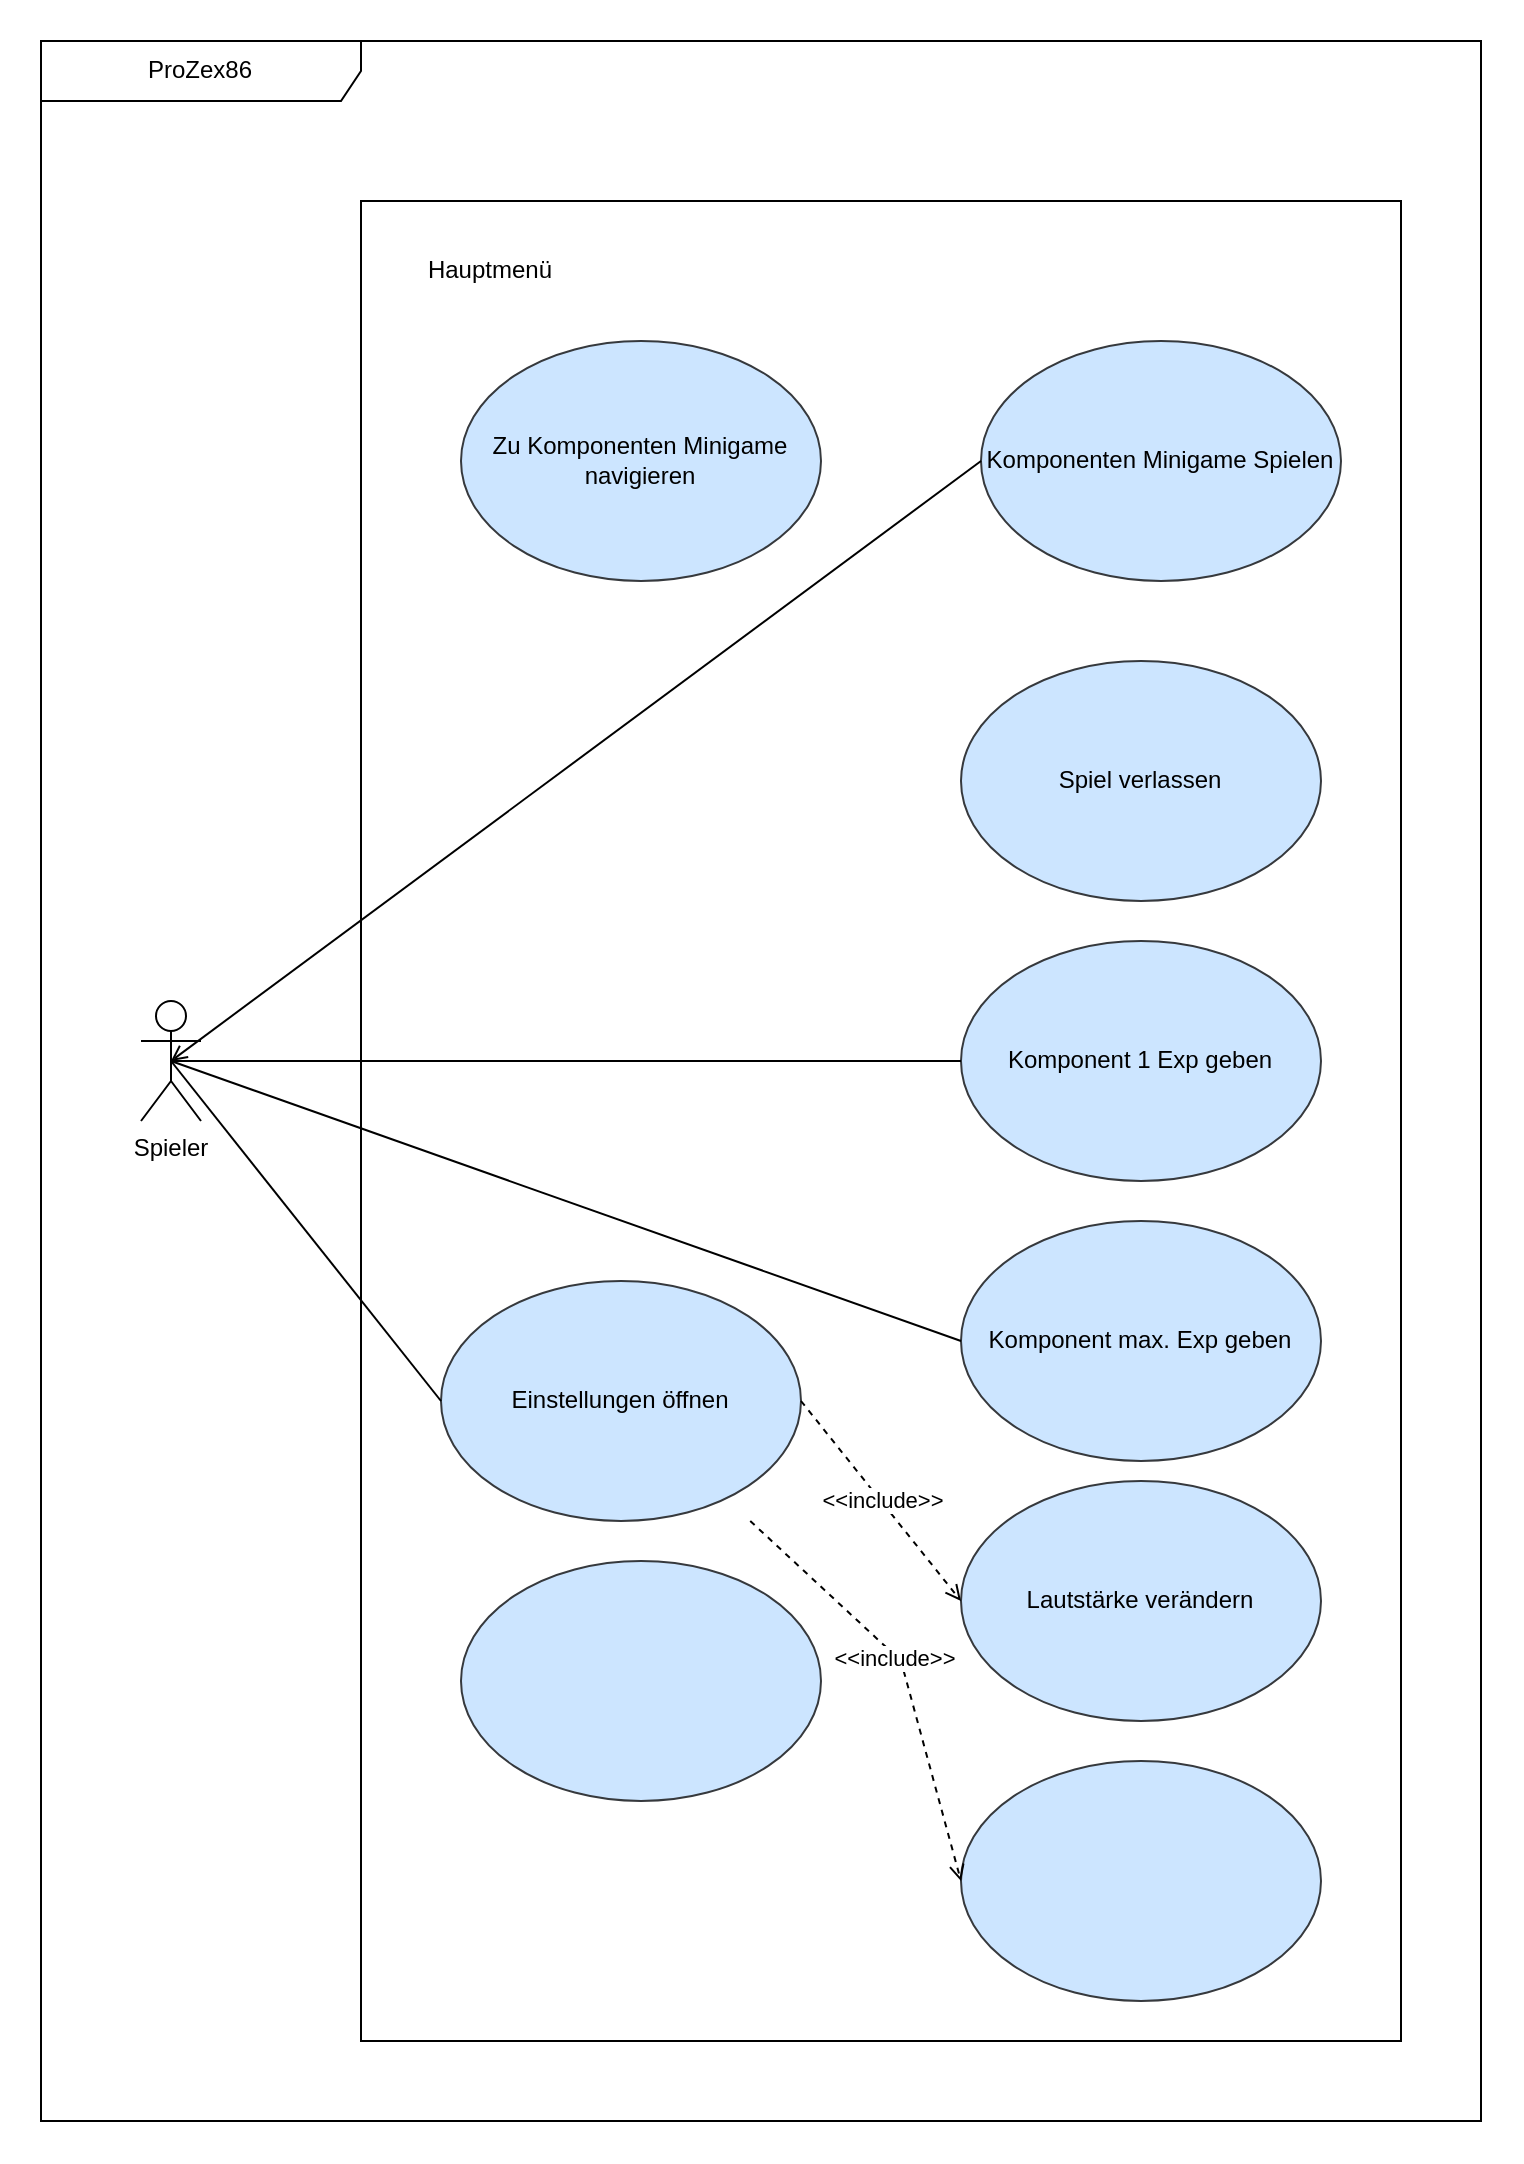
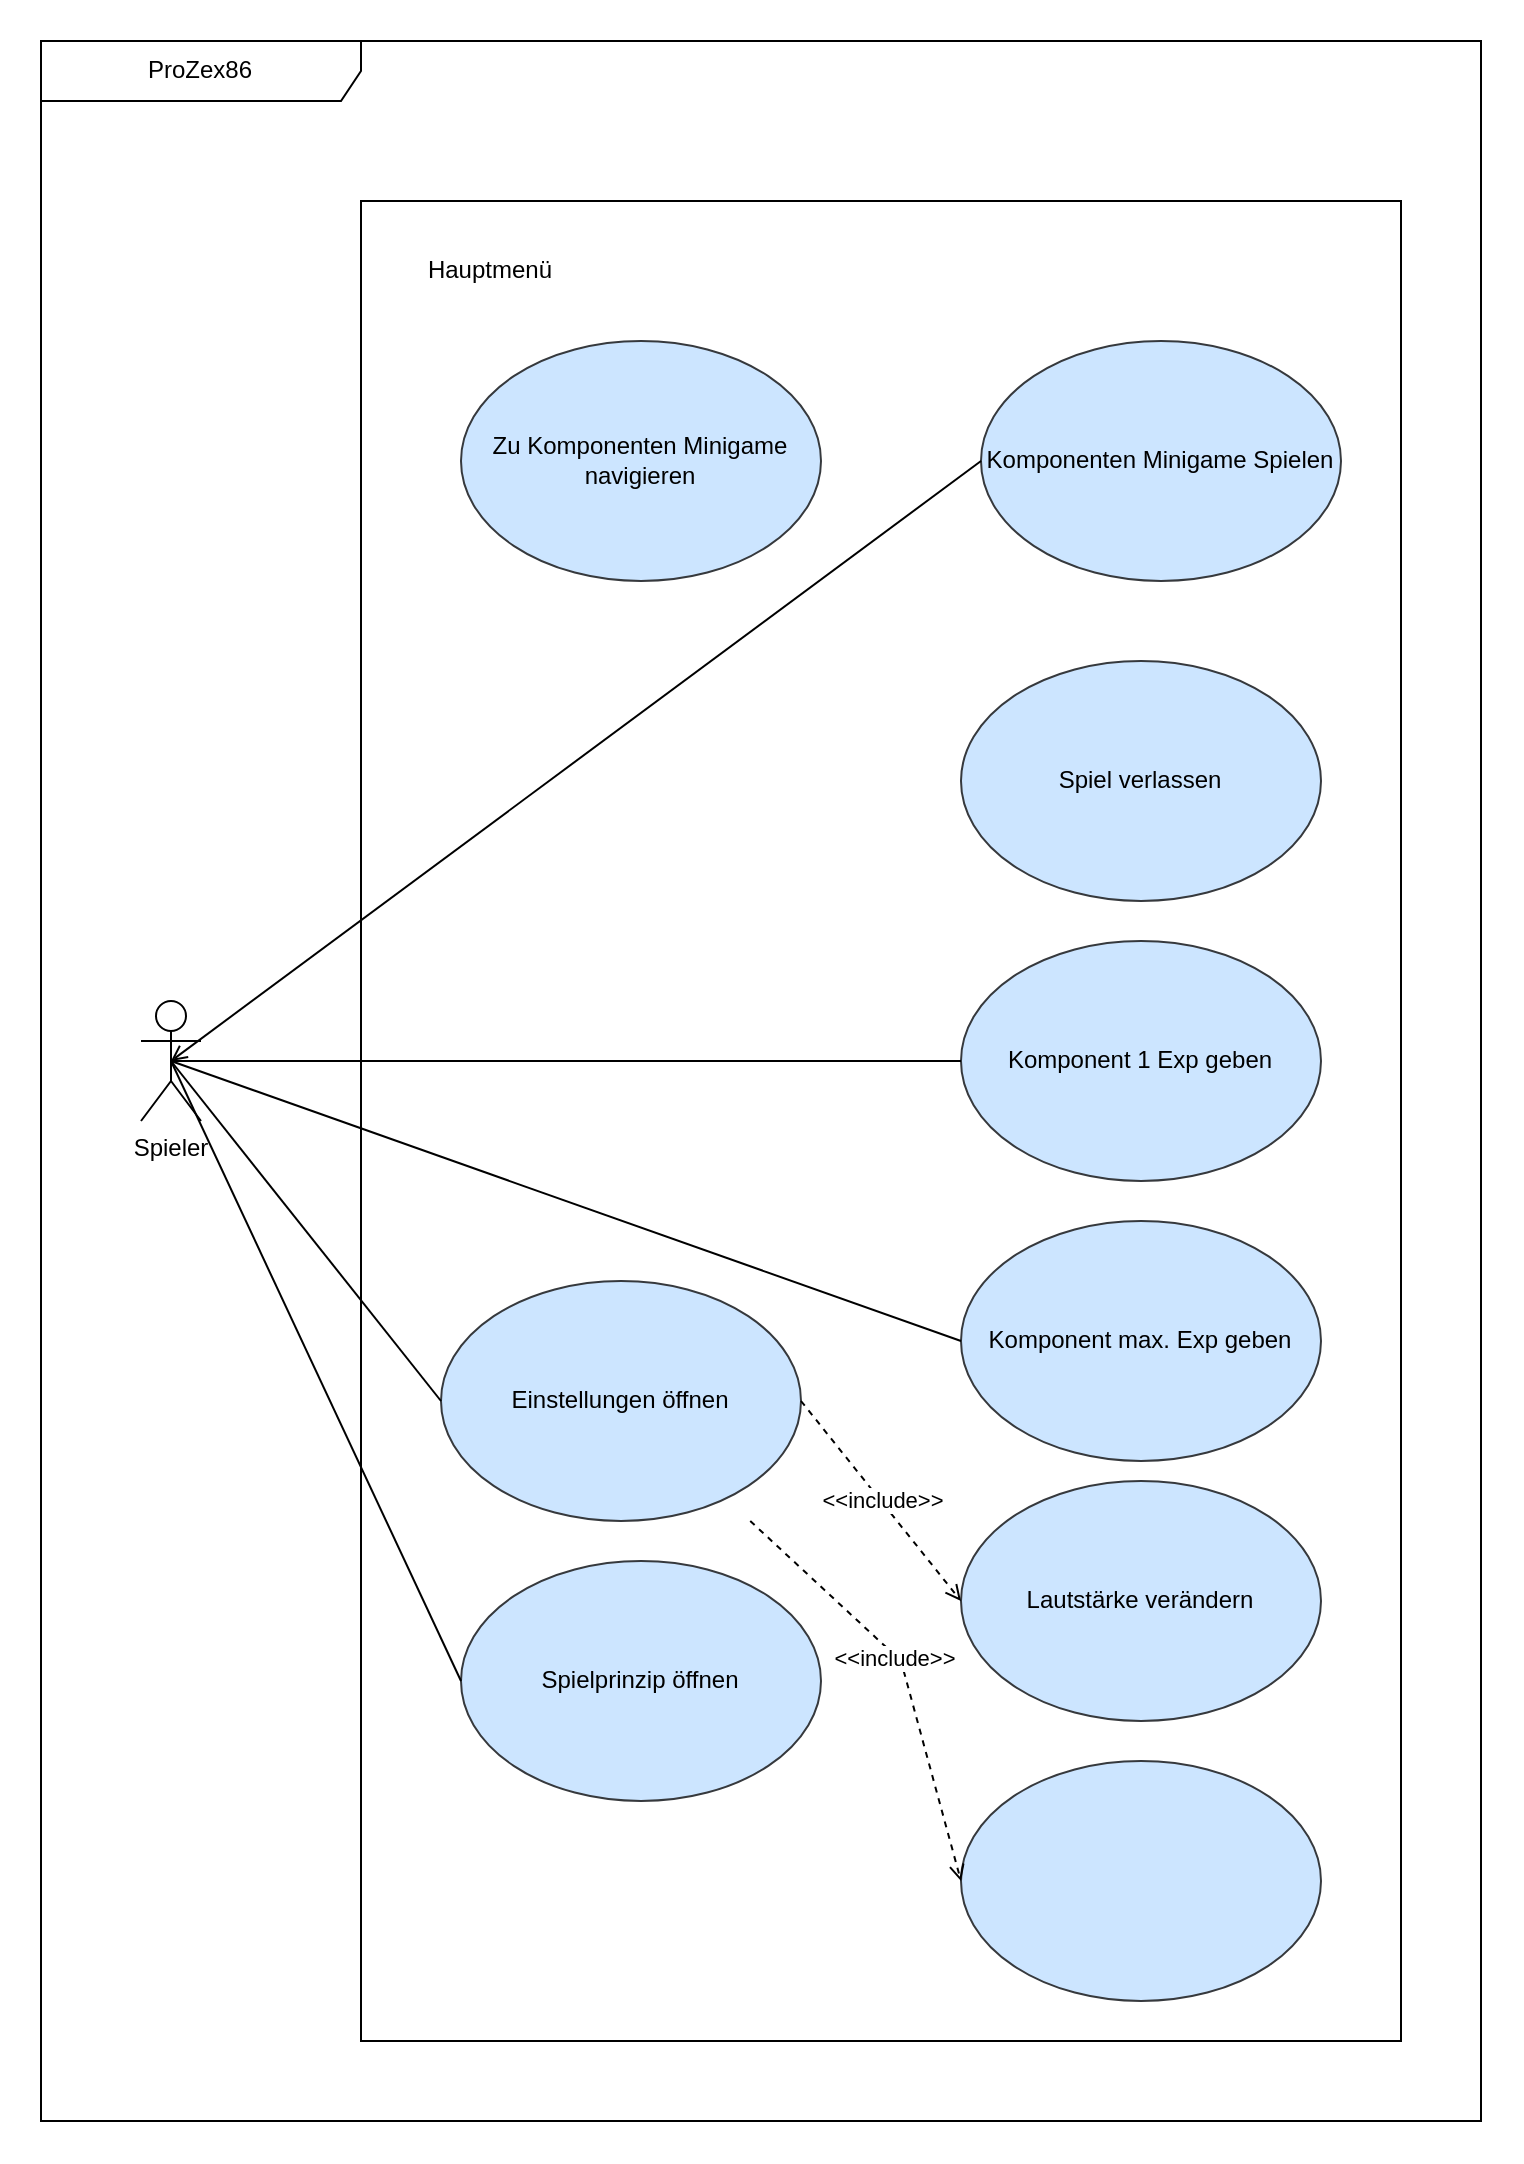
edge "Spieler" -- "Spielprinzip öffnen": added
node "Spielprinzip öffnen": added
